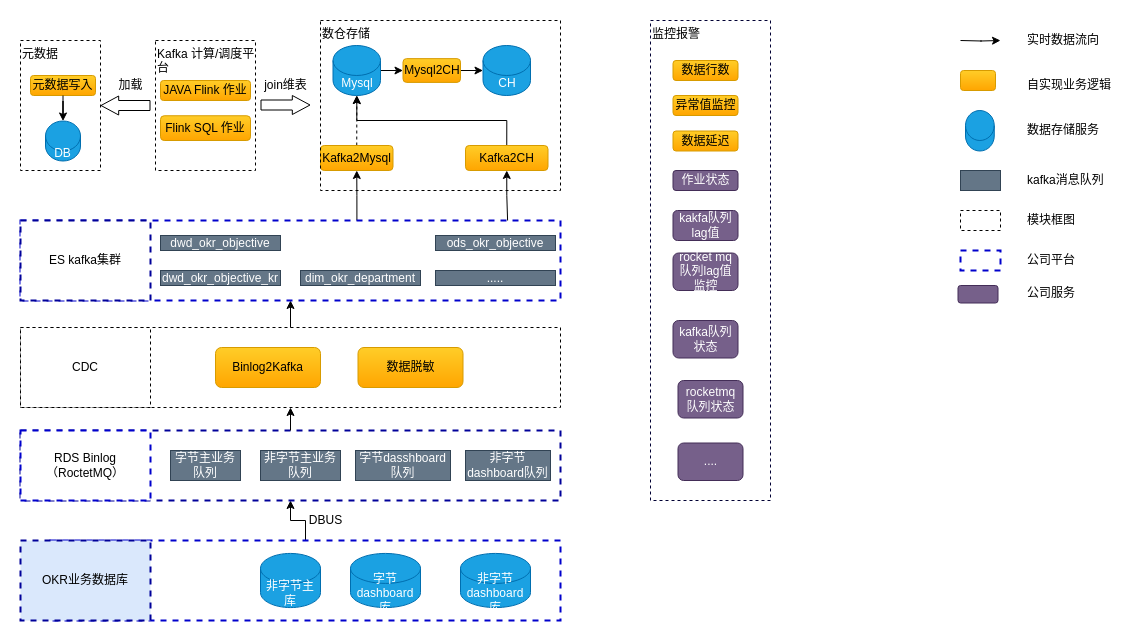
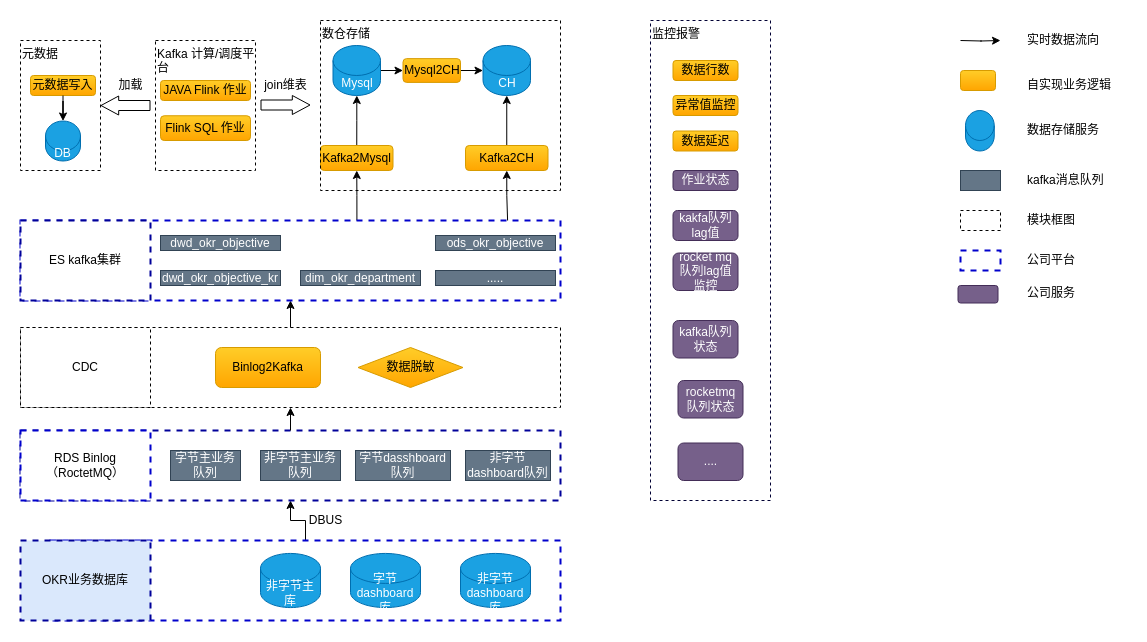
edge "Kafka2CH" -> "Mysql": now "Kafka2CH" -> "CH"
edge "Kafka2Mysql" -> "Mysql": style dashed -> solid
node "数据脱敏": shape rounded rectangle -> diamond
